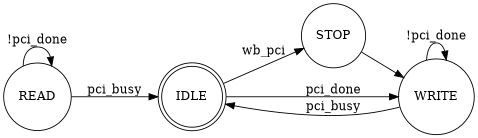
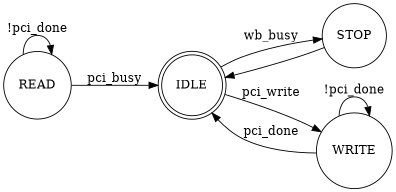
edge "IDLE" -> "STOP": label "wb_pci" -> "wb_busy"
edge "STOP" -> "WRITE": now "STOP" -> "IDLE"
edge "IDLE" -> "WRITE": label "pci_done" -> "pci_write"
edge "WRITE" -> "IDLE": label "pci_busy" -> "pci_done"
